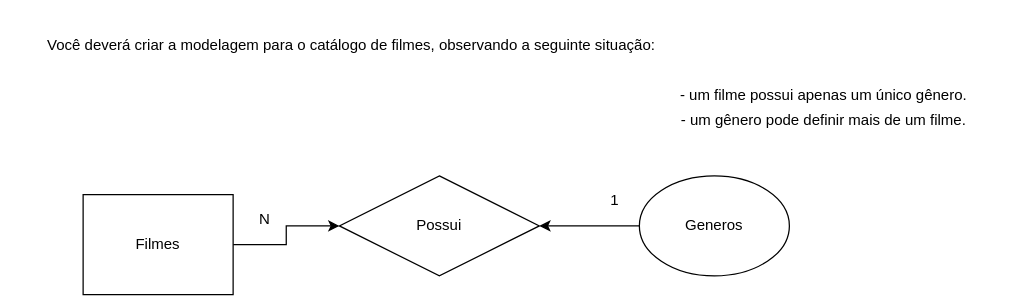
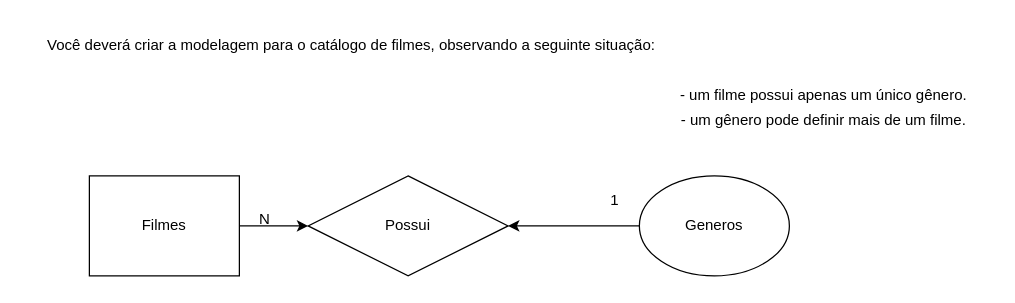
node "Possui": moved (439, 226) -> (408, 226)
node "Filmes": moved (158, 244) -> (164, 226)
